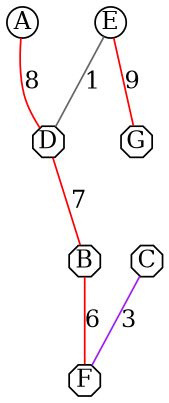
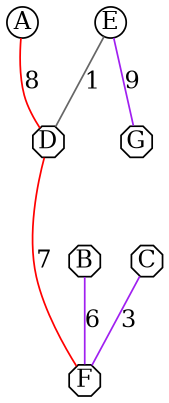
edge "E" -- "G": color red -> purple
edge "D" -- "B": now "D" -- "F"
edge "B" -- "F": color red -> purple
